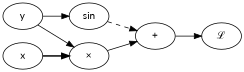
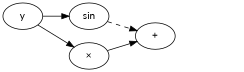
node "ℒ": removed
node "x": removed
